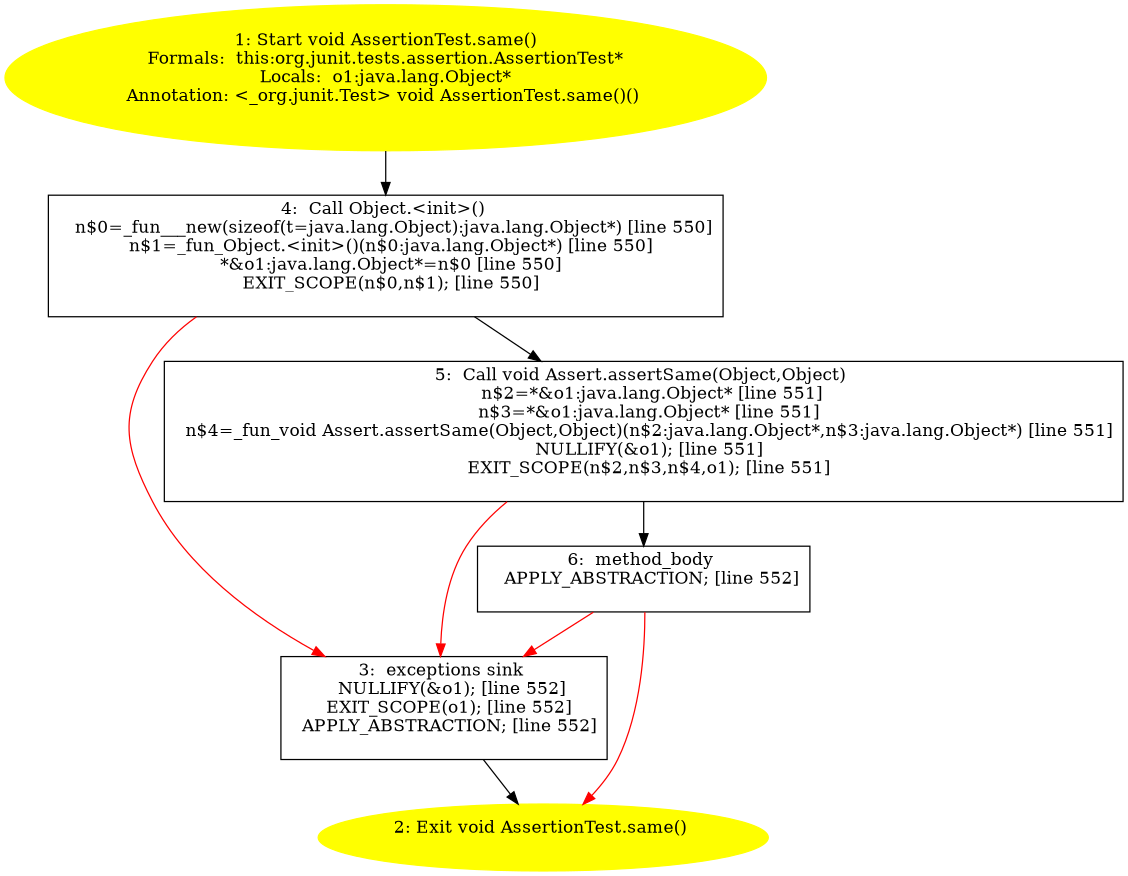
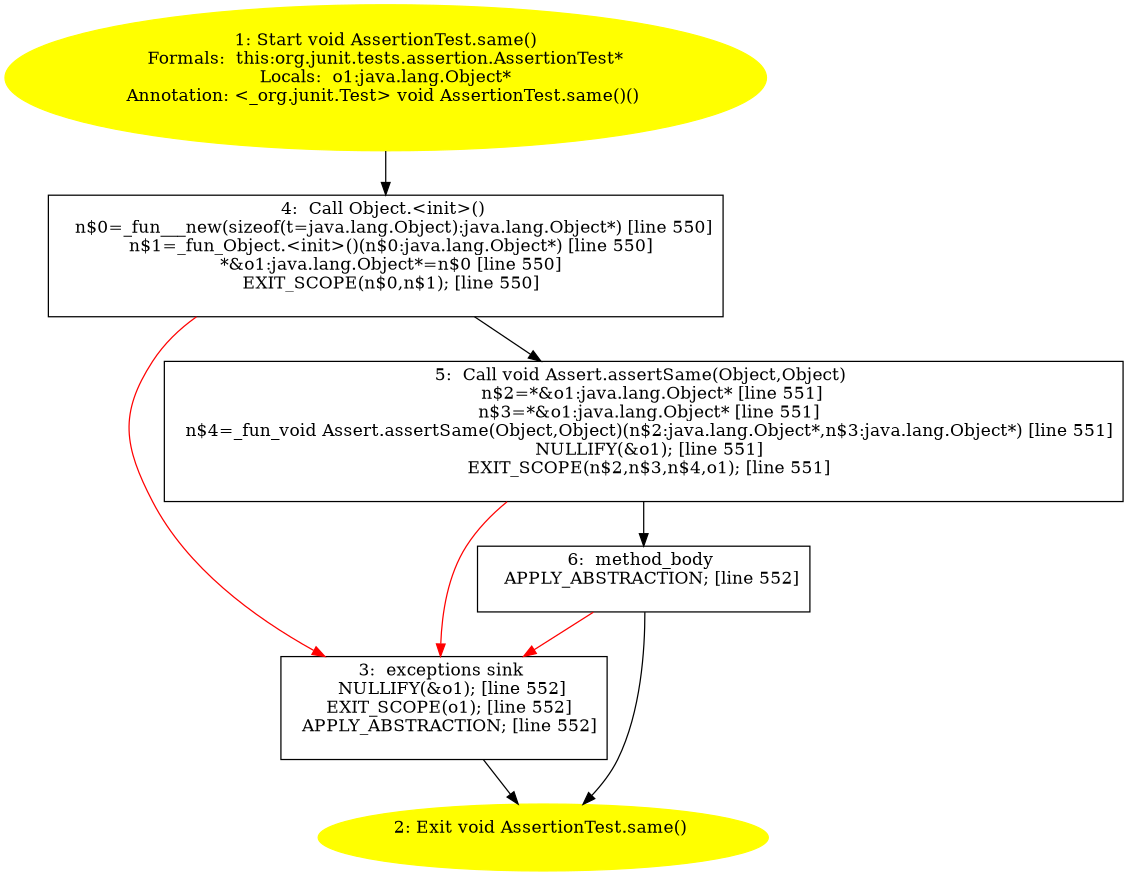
edge "6:  method_body APPLY_ABSTRACTION; [line 552]" -> "2: Exit void AssertionTest.same()": color red -> black
